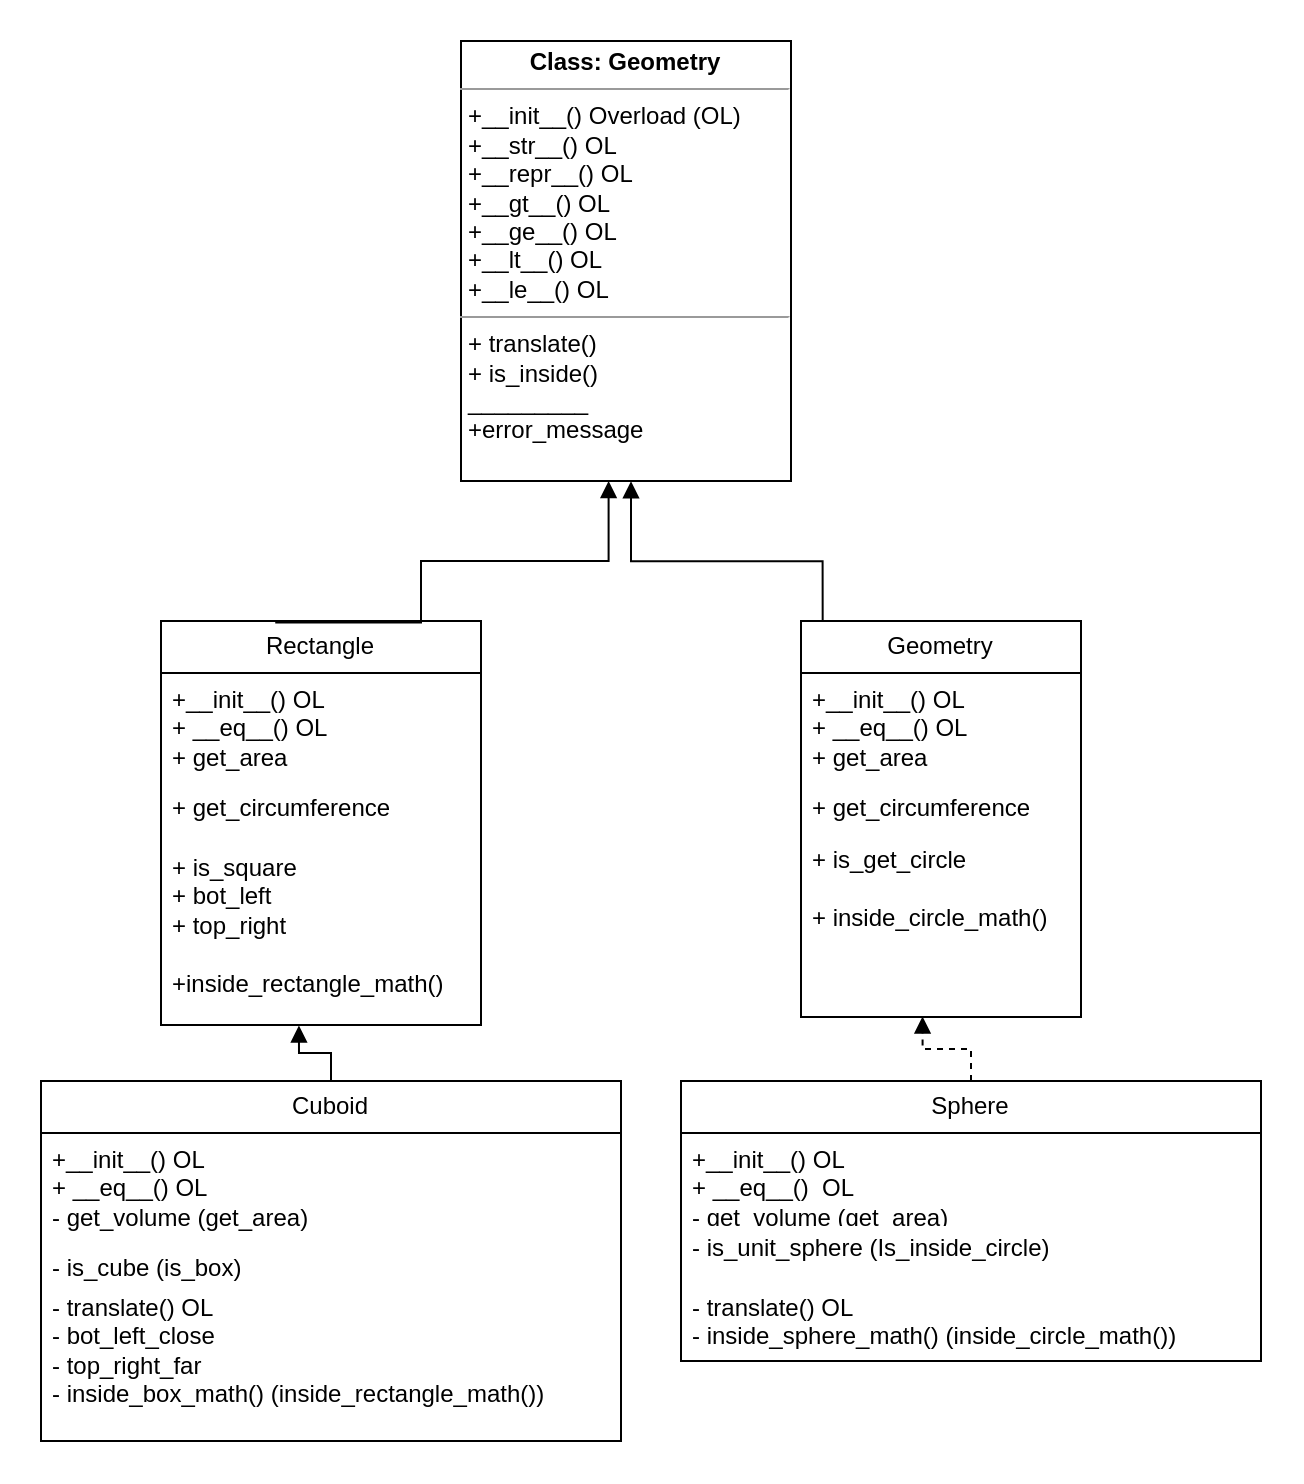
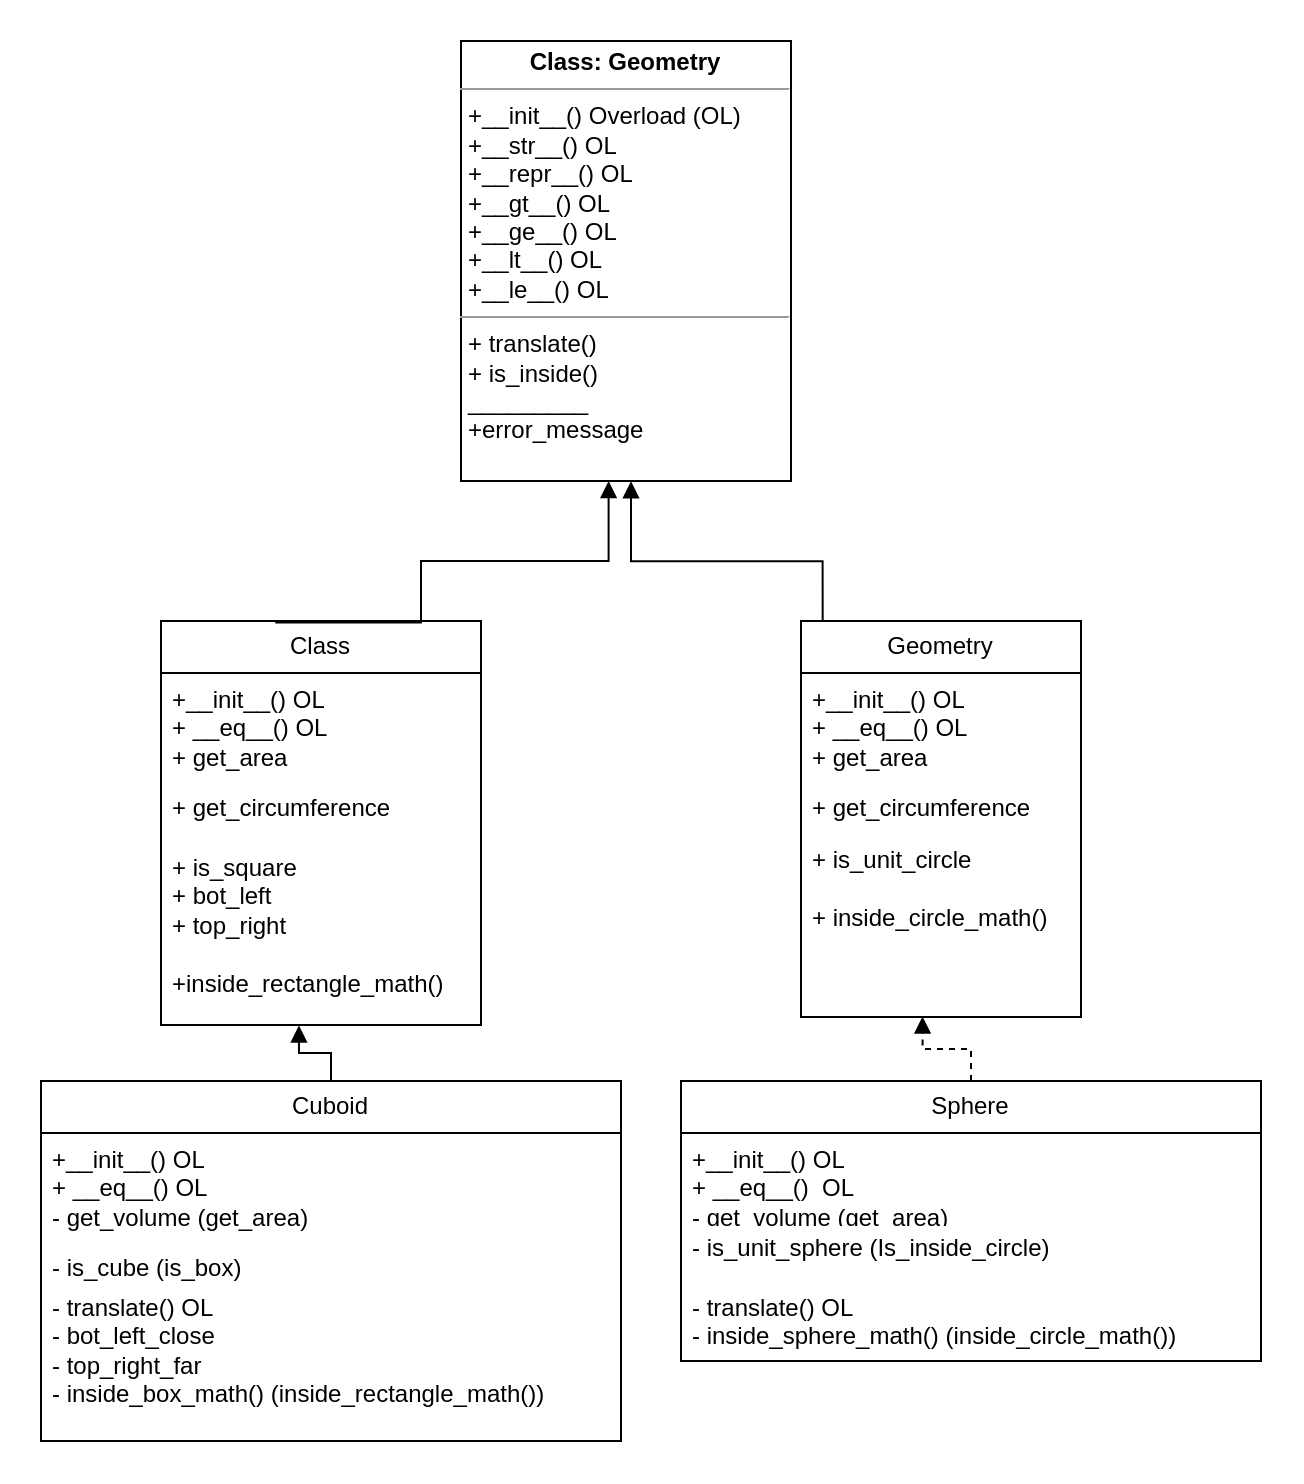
node "Rectangle": label "Rectangle" -> "Class"
node "+ is_get_circle + inside_circle_math()": label "+ is_get_circle + inside_circle_math()" -> "+ is_unit_circle + inside_circle_math()"
